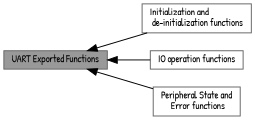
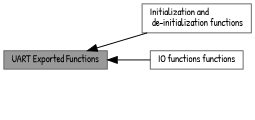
node "IO operation functions": label "IO operation functions" -> "IO functions functions"
node "Peripheral State and Error functions": removed
